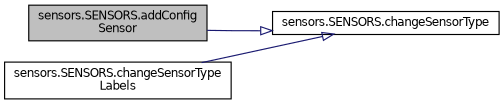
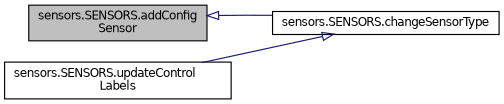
edge "sensors.SENSORS.addConfig Sensor" -> "sensors.SENSORS.changeSensorType": reversed
node "sensors.SENSORS.changeSensorType Labels": label "sensors.SENSORS.changeSensorType Labels" -> "sensors.SENSORS.updateControl Labels"
